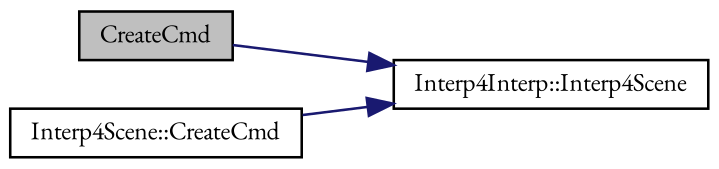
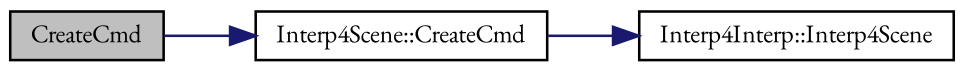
edge "CreateCmd" -> "Interp4Interp::Interp4Scene": now "CreateCmd" -> "Interp4Scene::CreateCmd"
